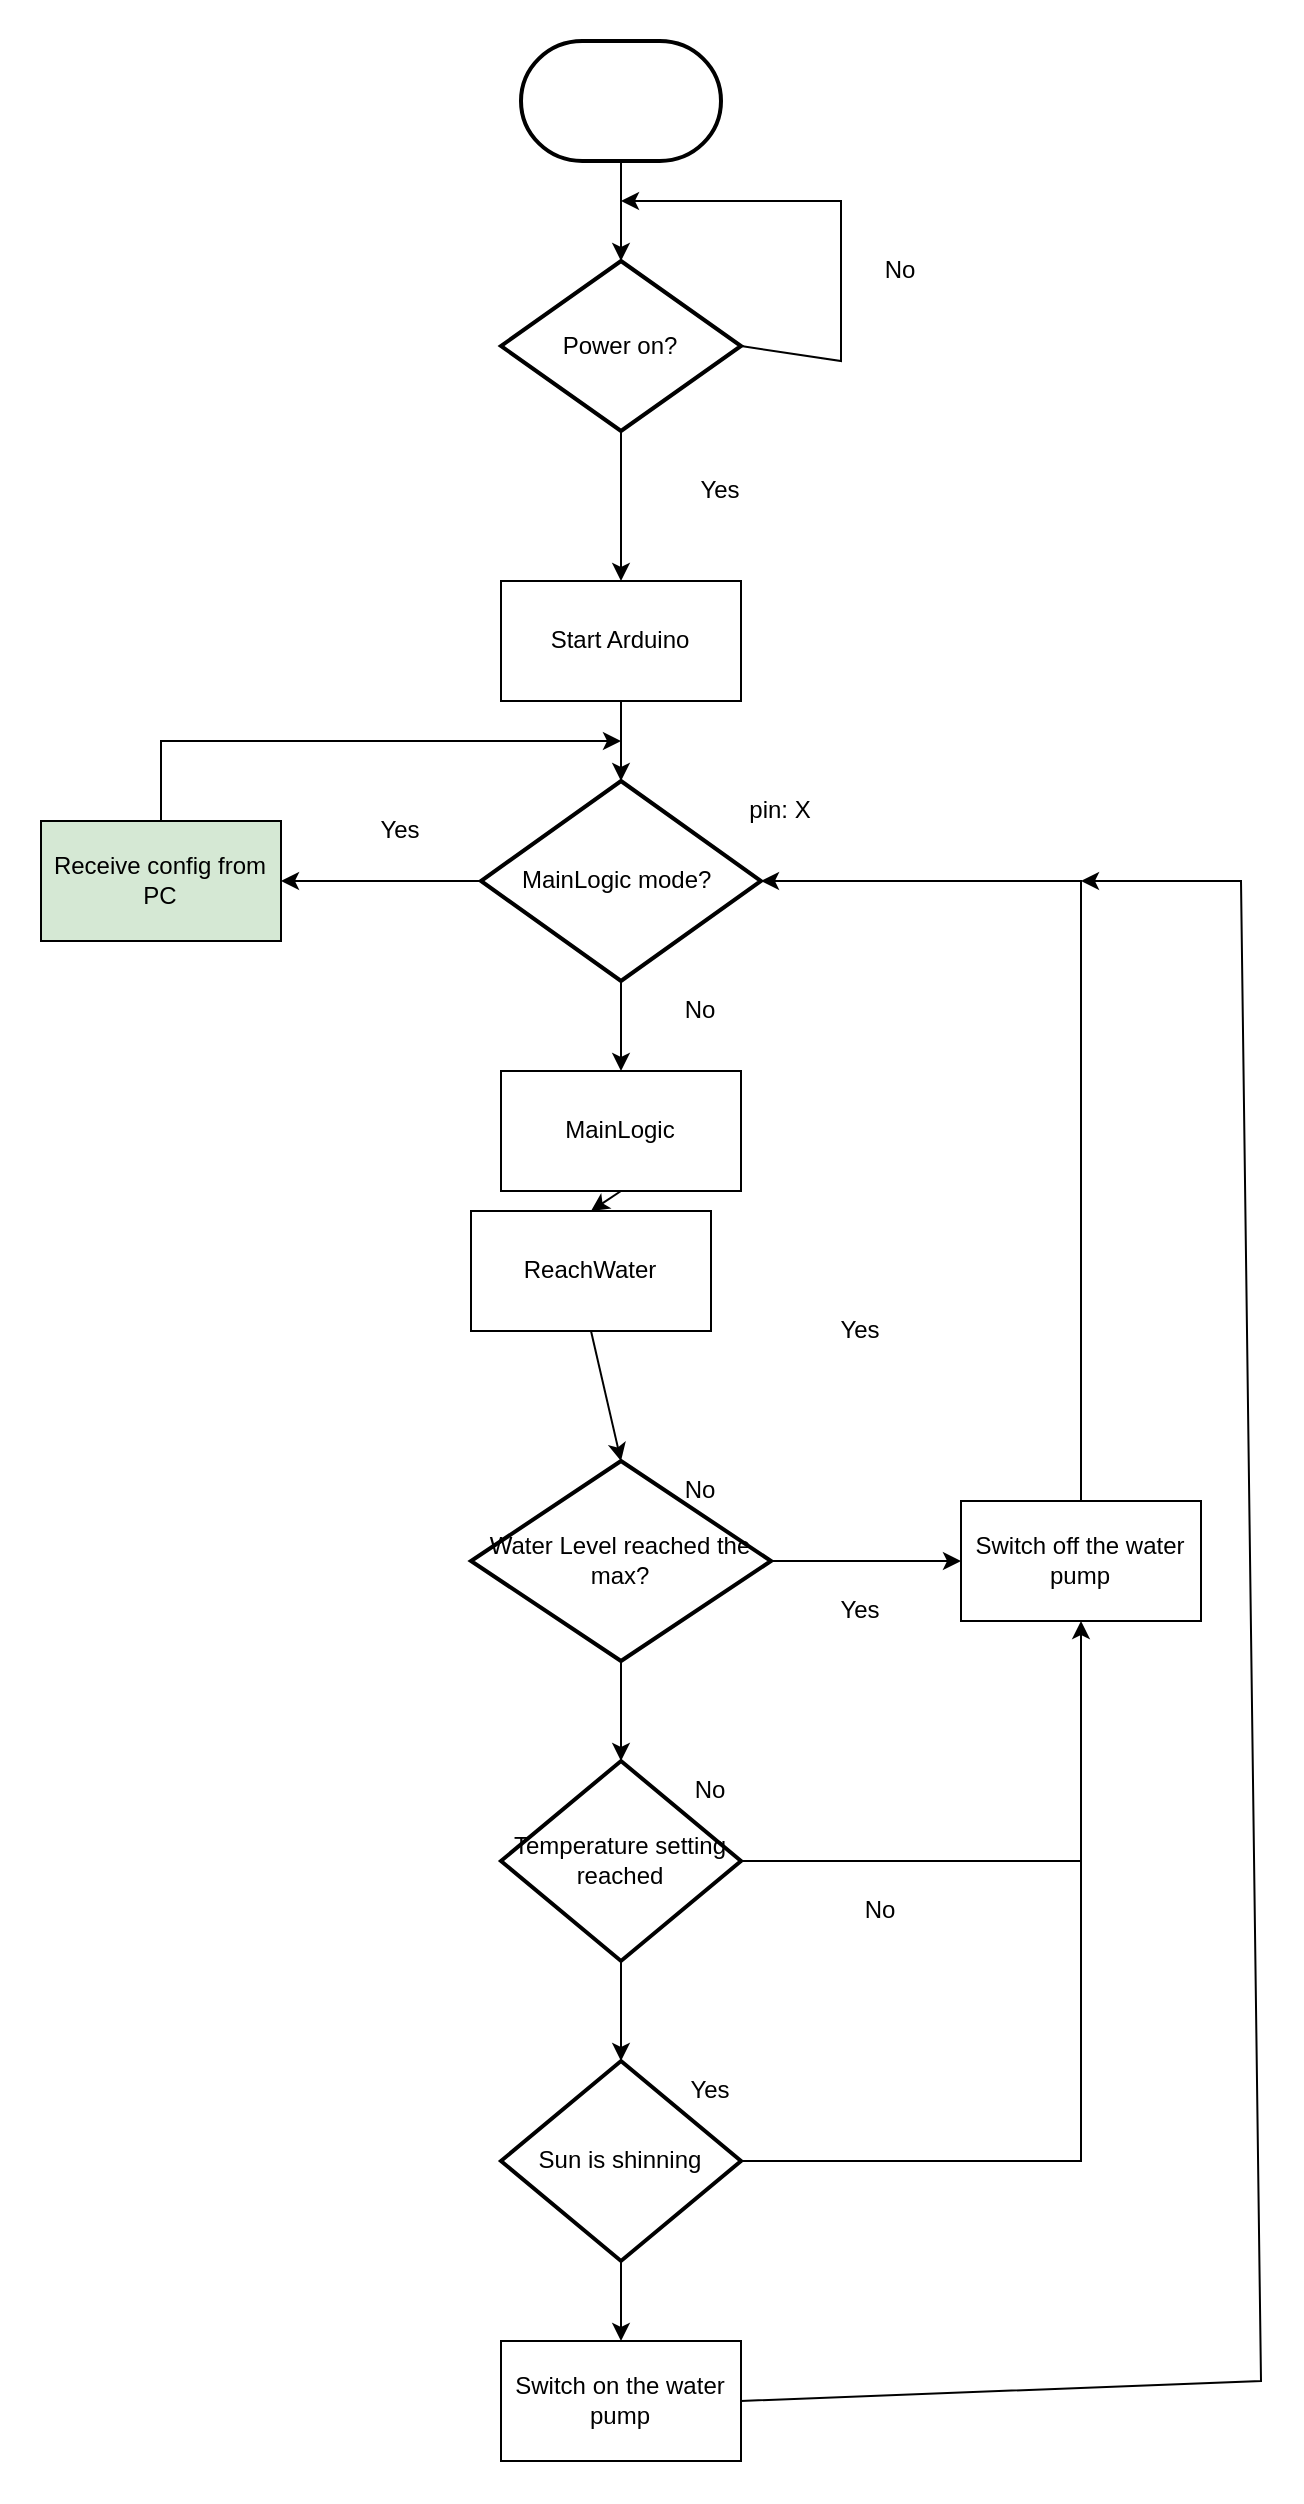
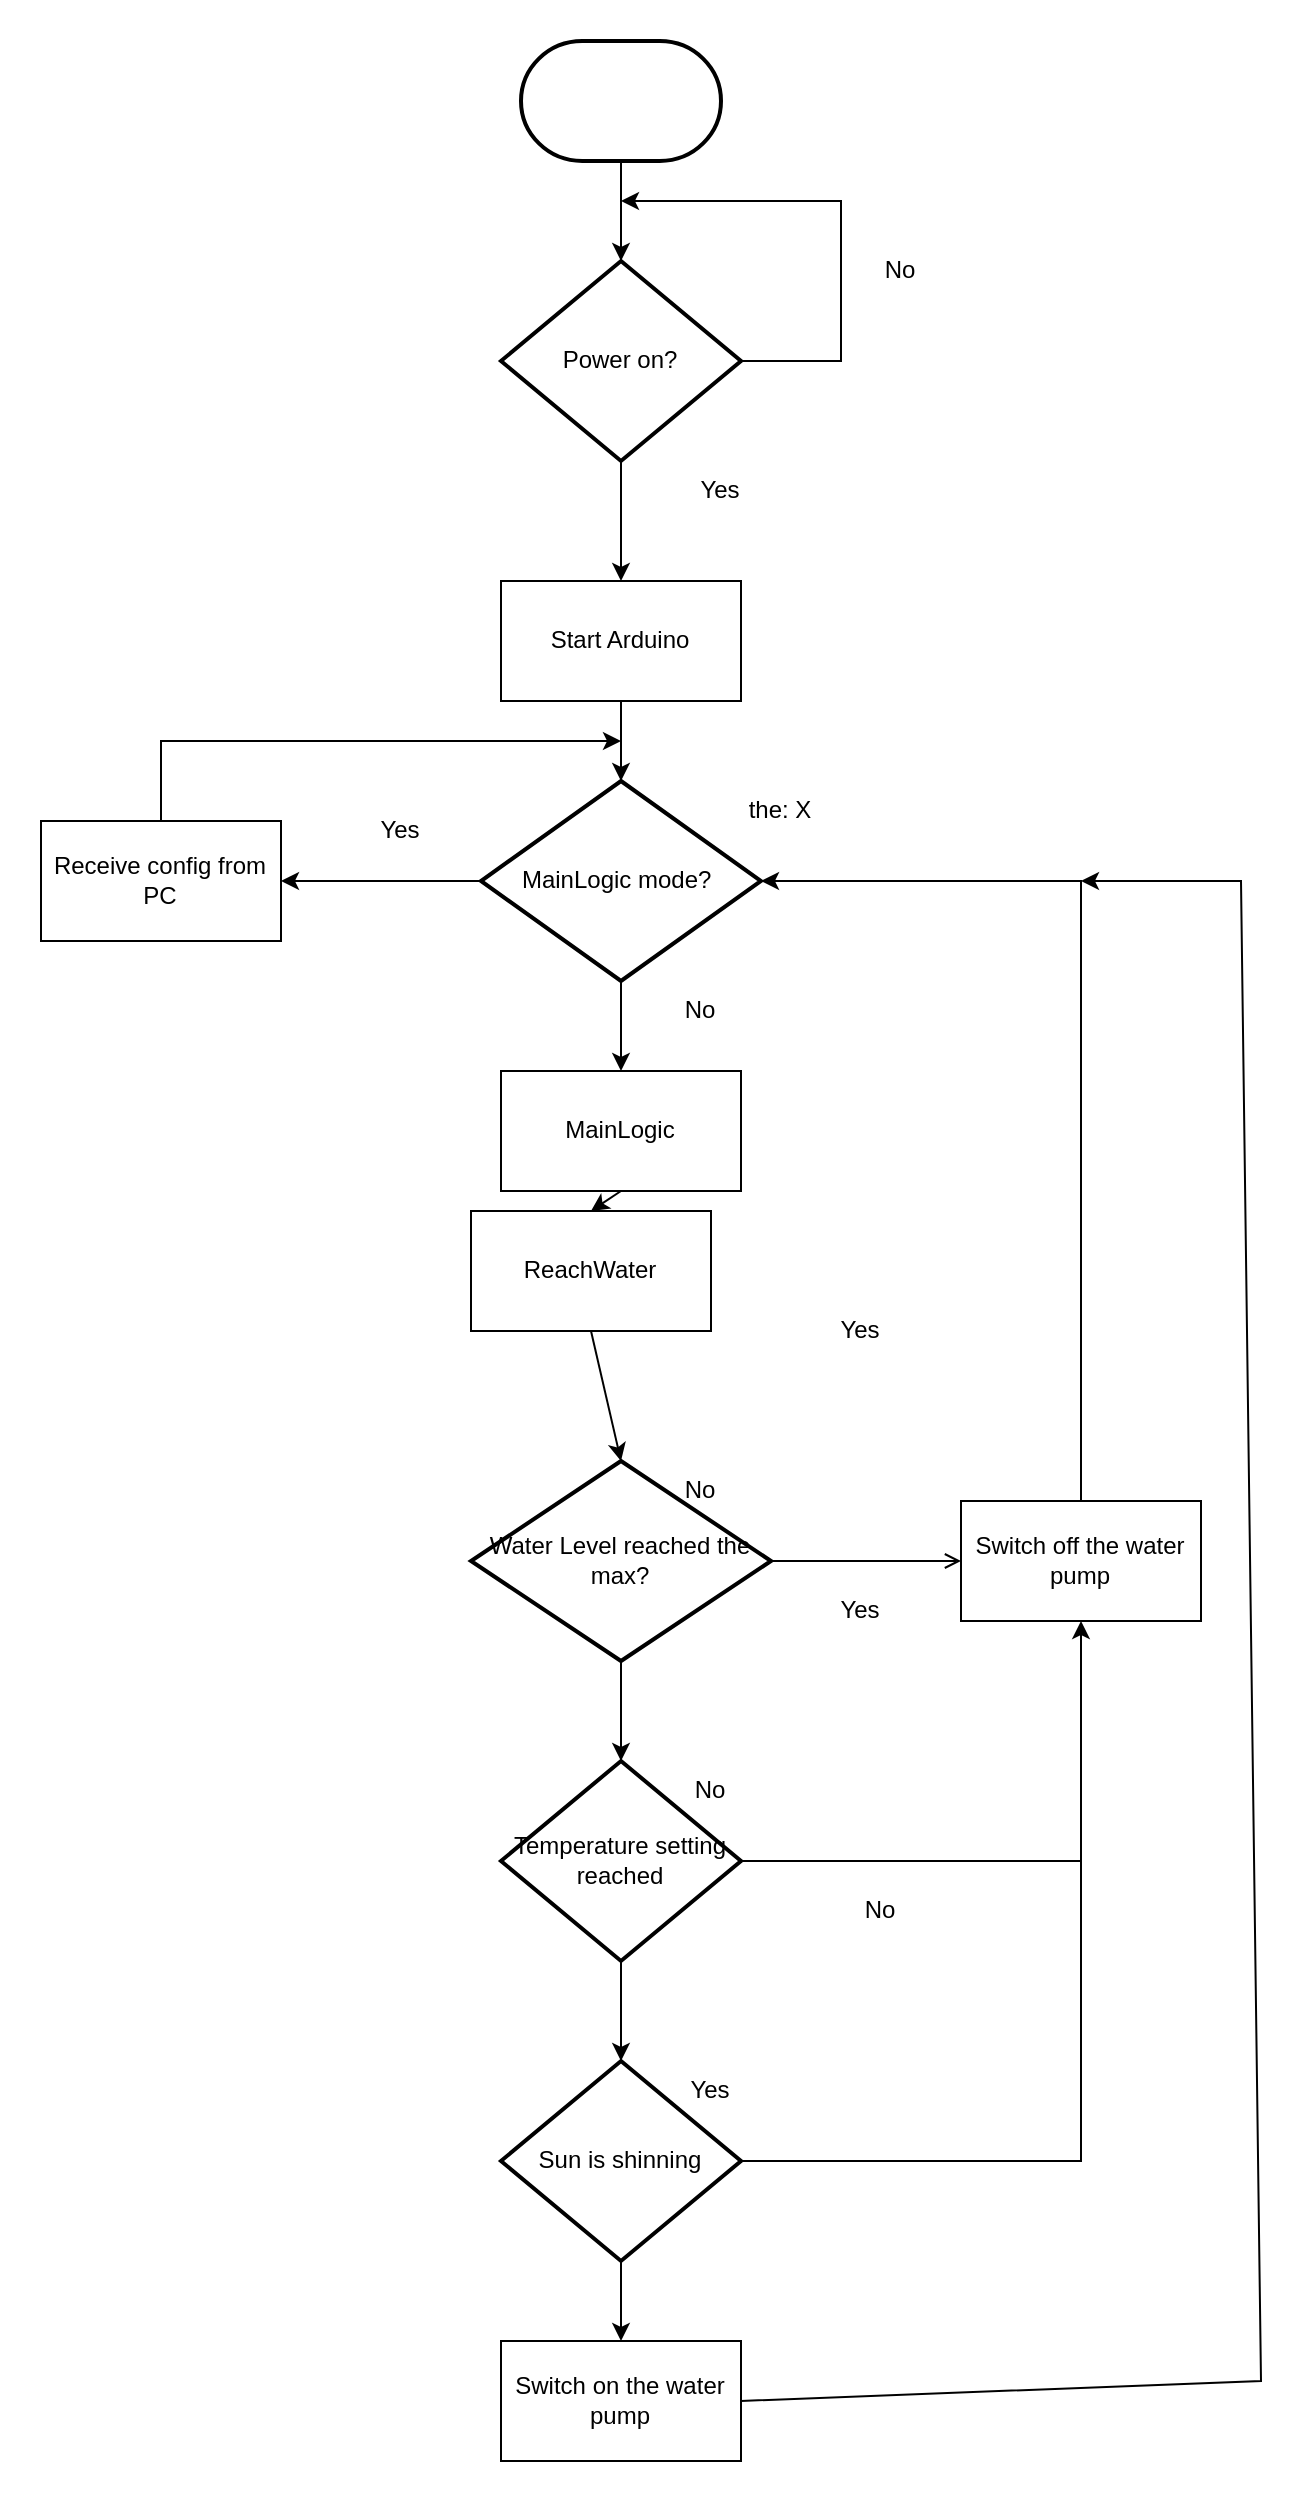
node "Power on?": size 240x170 -> 240x200
node "pin: X": label "pin: X" -> "the: X"
node "Receive config from PC": fillcolor #d5e8d4 -> #ffffff
edge "Water Level reached the max?" -> "Switch off the water pump": arrowhead classic -> open
